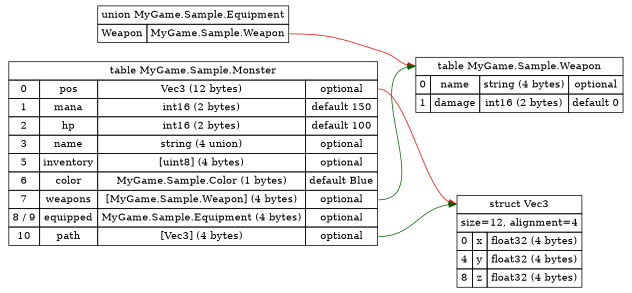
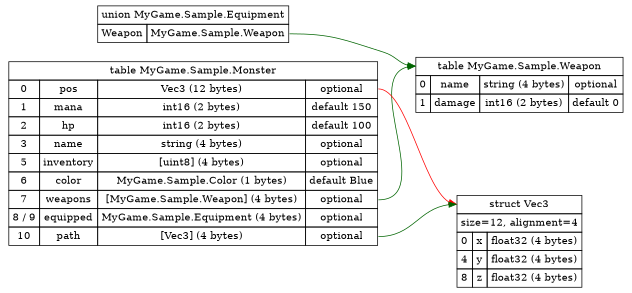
edge "union MyGame.Sample.Equipment" -> "table MyGame.Sample.Weapon": color red -> darkgreen
node "table MyGame.Sample.Monster": text "string (4 union)" -> "string (4 bytes)"
